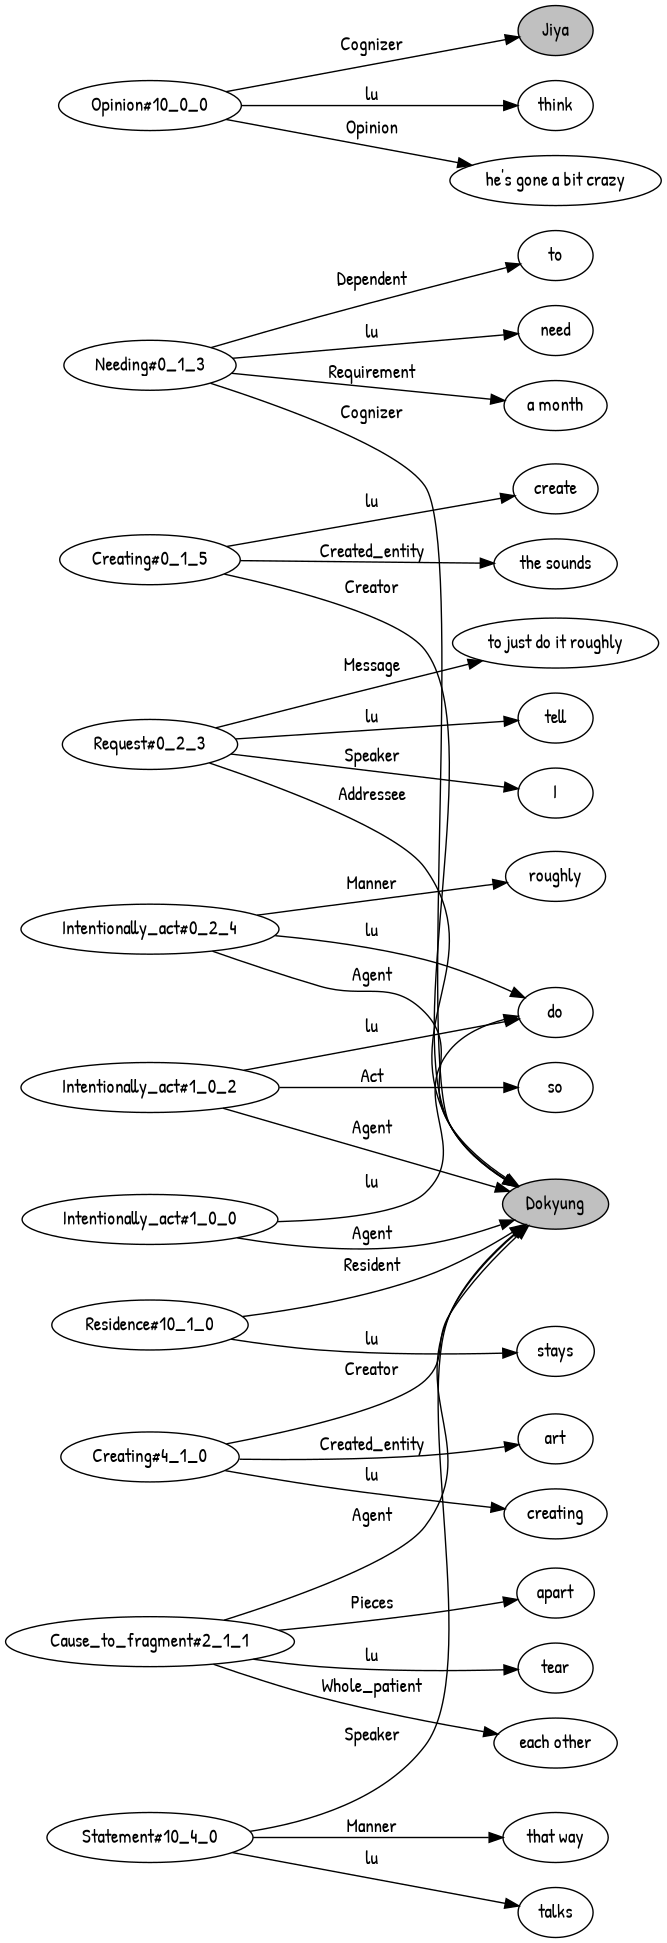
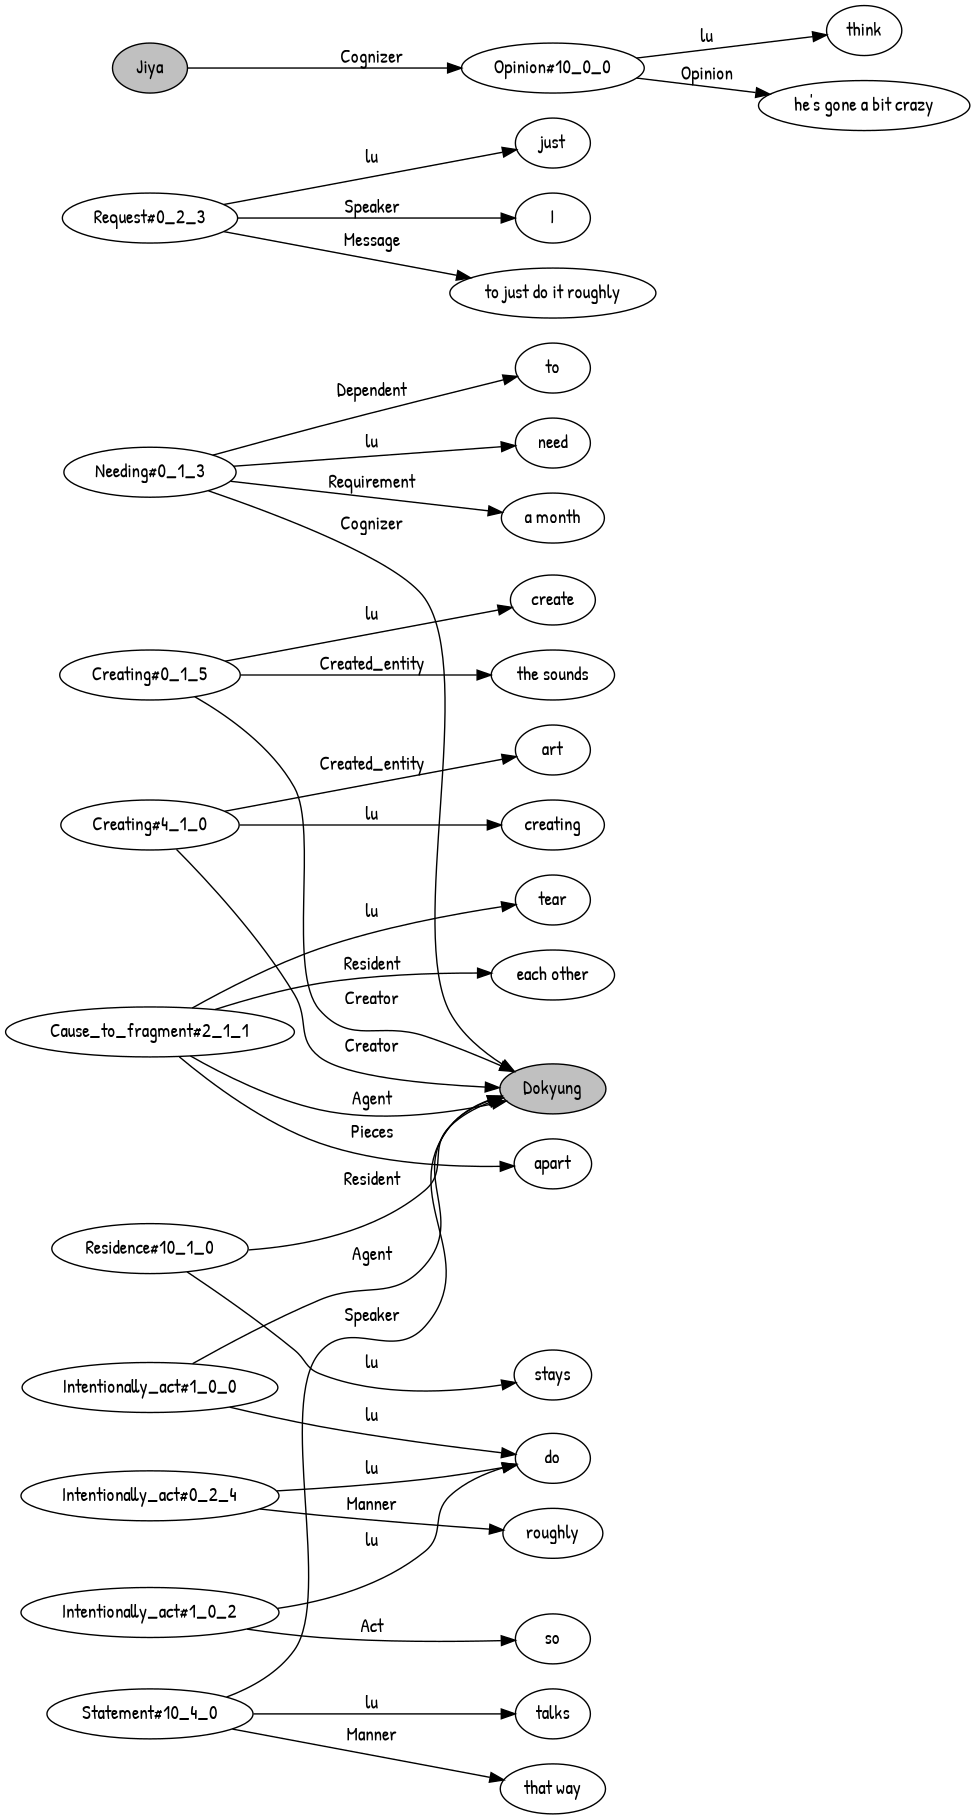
edge "Opinion#10_0_0" -> "Jiya": reversed
node "tell": label "tell" -> "just"
edge "Request#0_2_3" -> "Dokyung": removed, label "Addressee"
edge "Intentionally_act#0_2_4" -> "Dokyung": removed, label "Agent"
edge "Intentionally_act#1_0_2" -> "Dokyung": removed, label "Agent"
edge "Cause_to_fragment#2_1_1" -> "each other": label "Whole_patient" -> "Resident"
